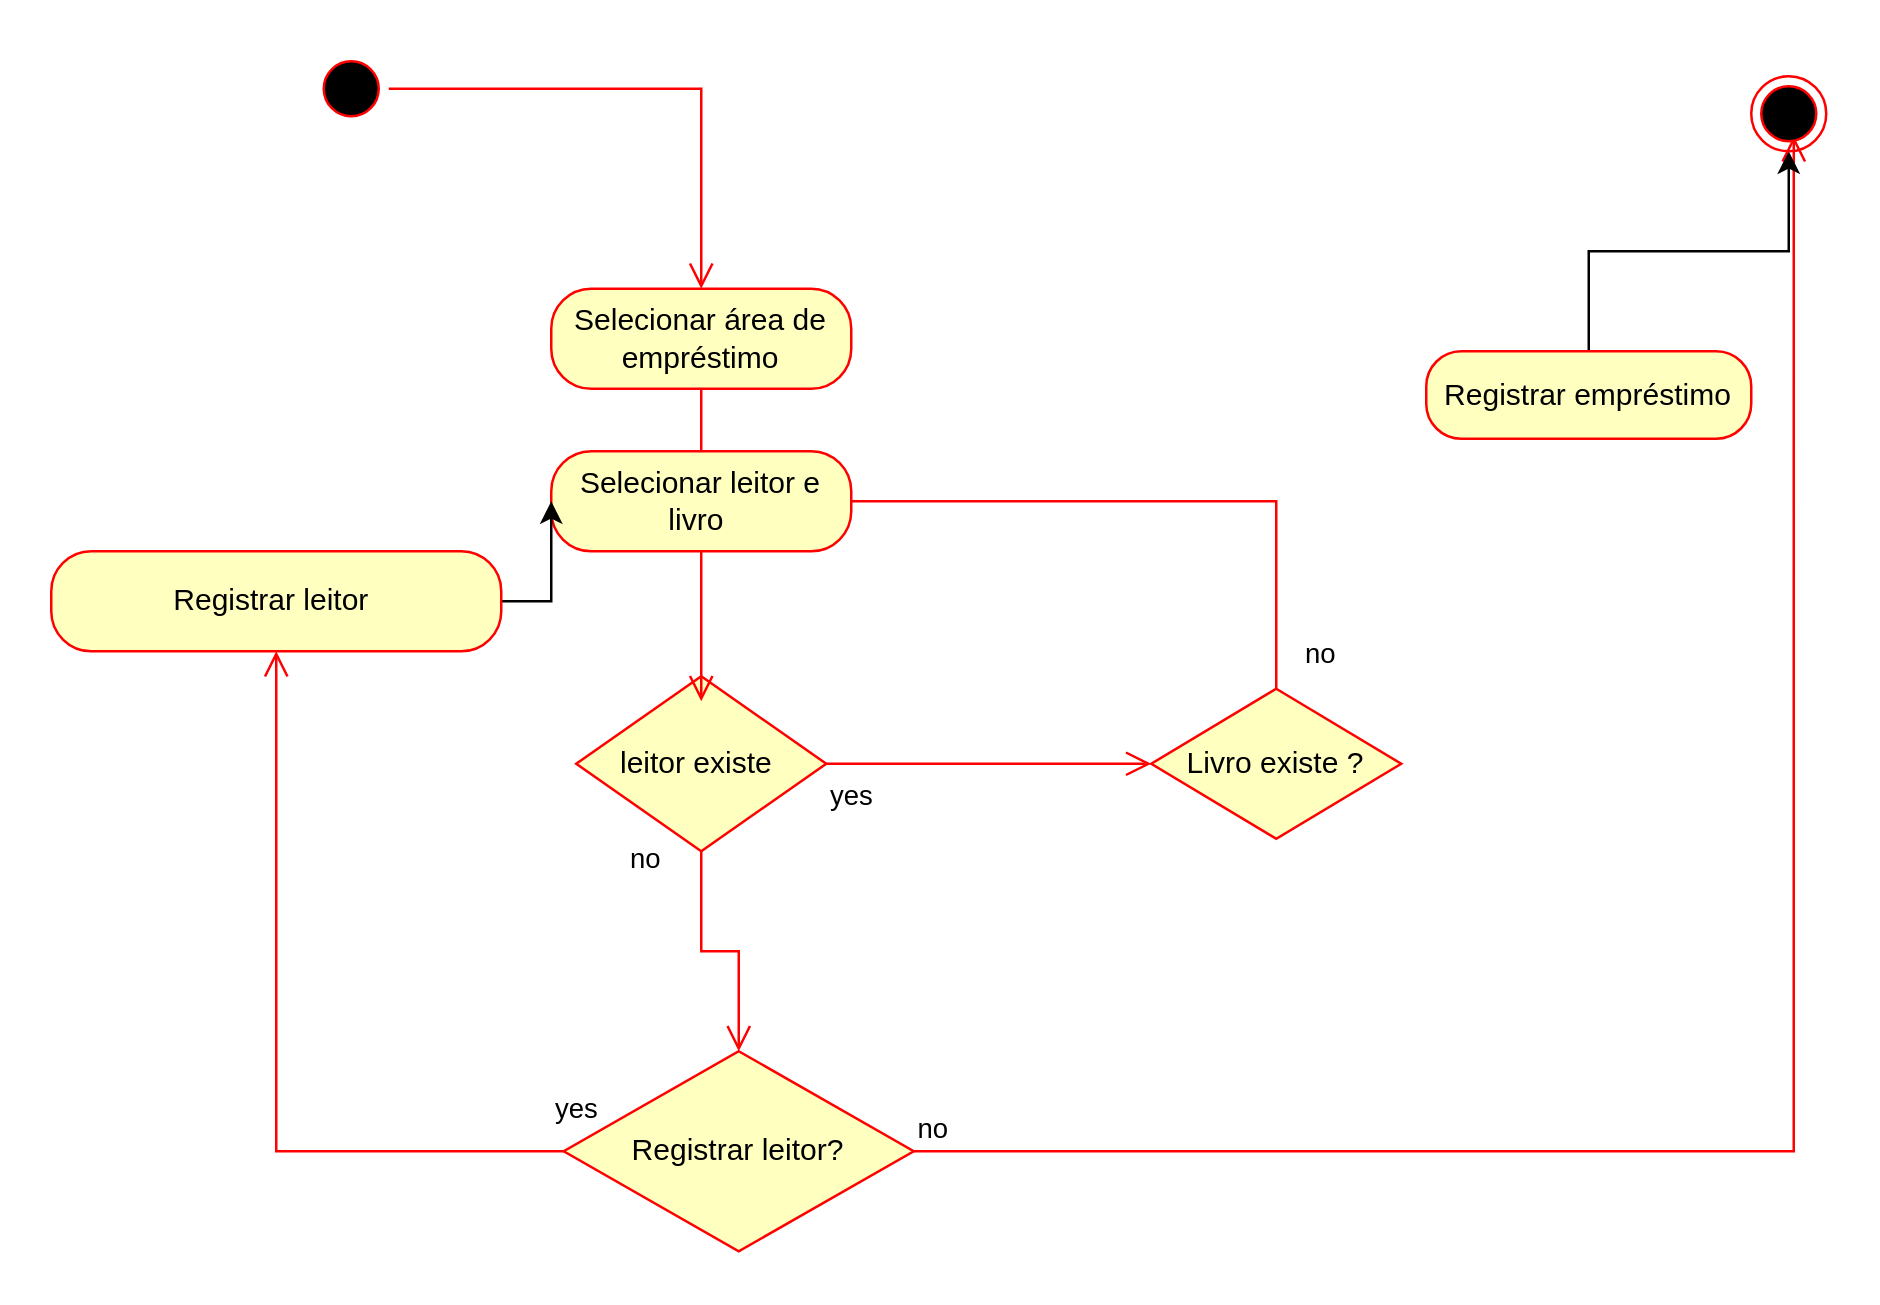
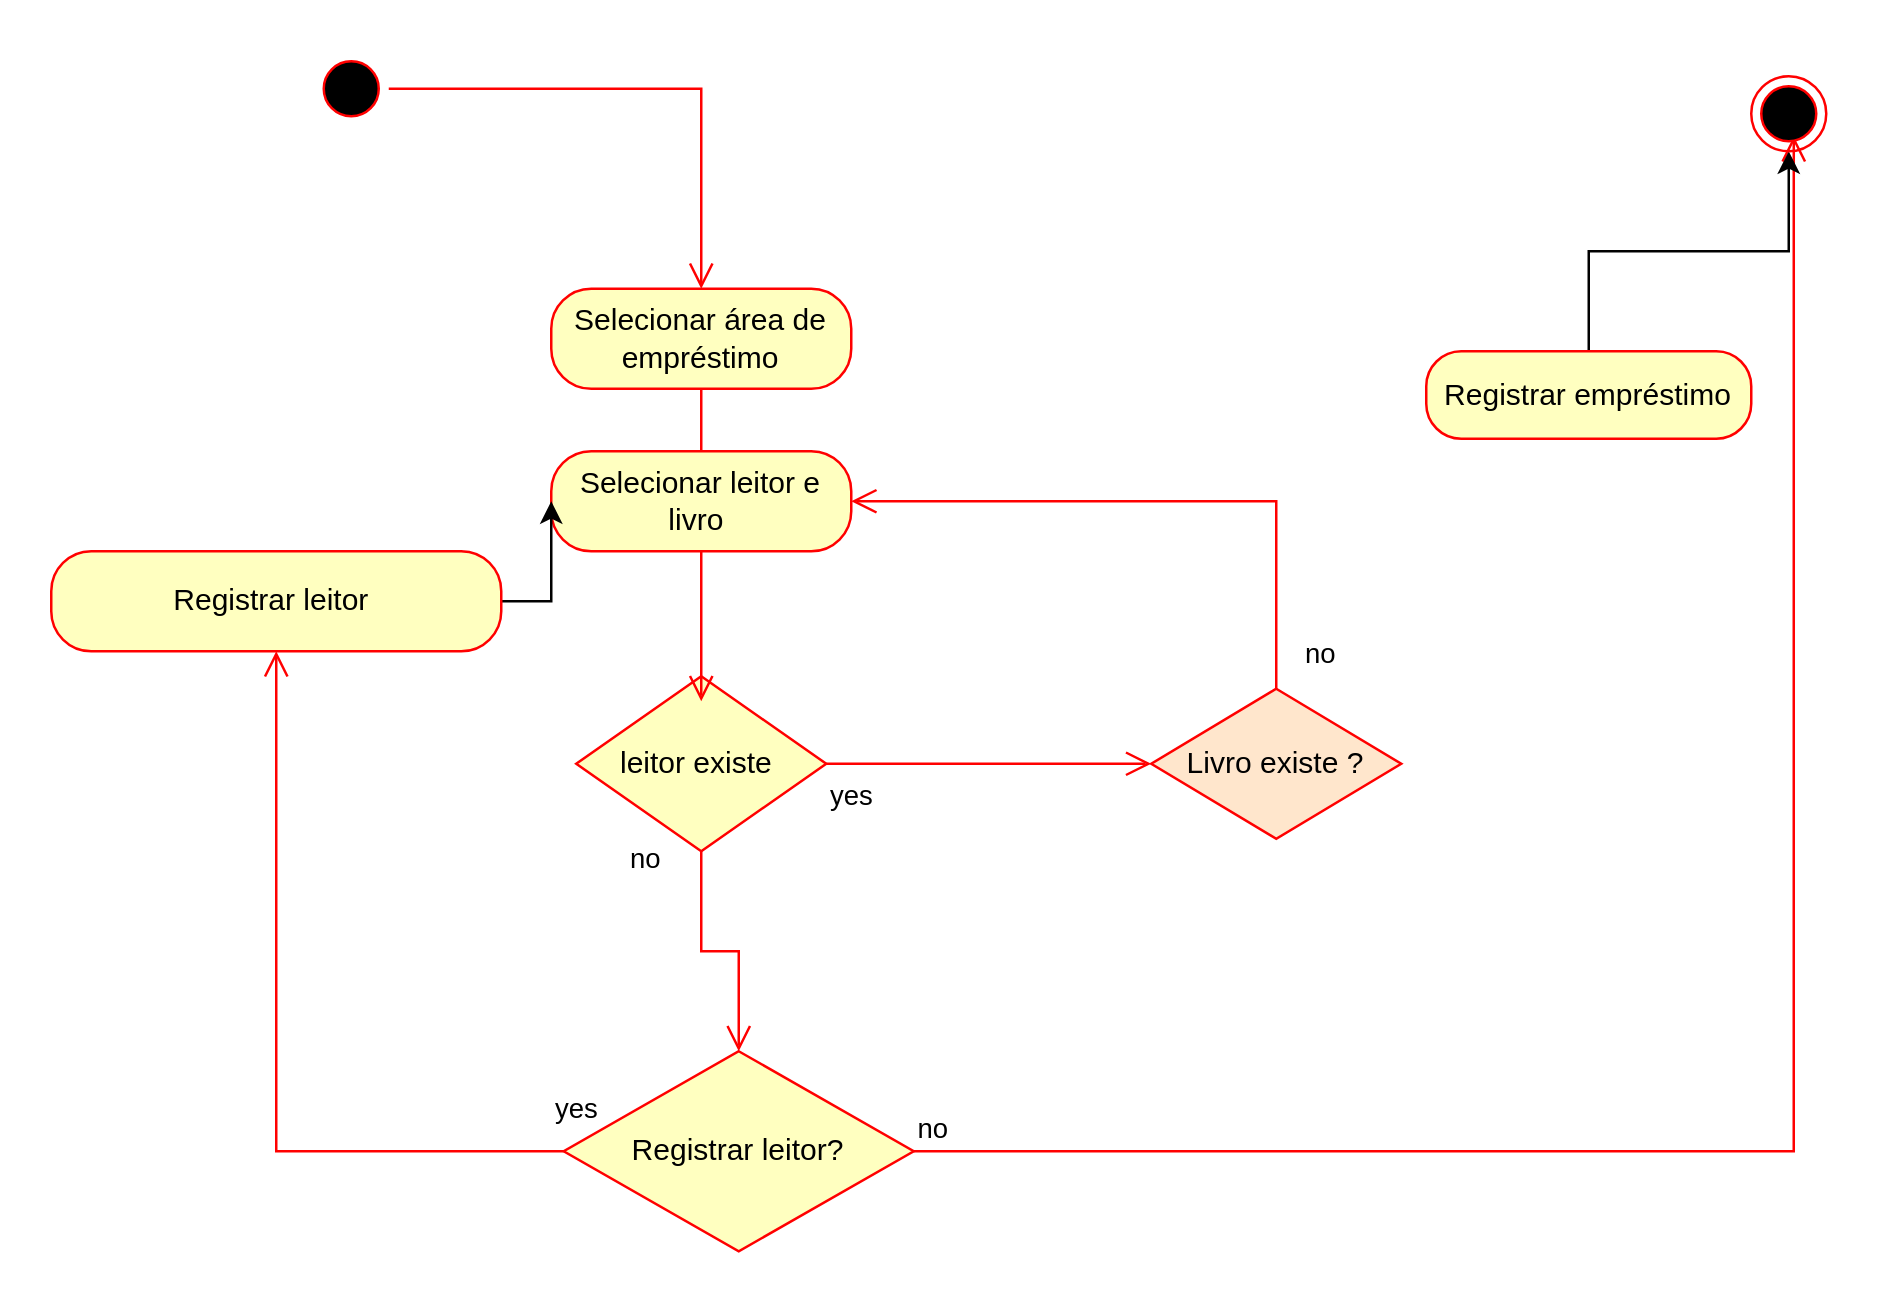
edge "Selecionar leitor e livro" -- "Livro existe ?": arrowhead none -> open
node "Livro existe ?": fillcolor #ffffc0 -> #ffe6cc
